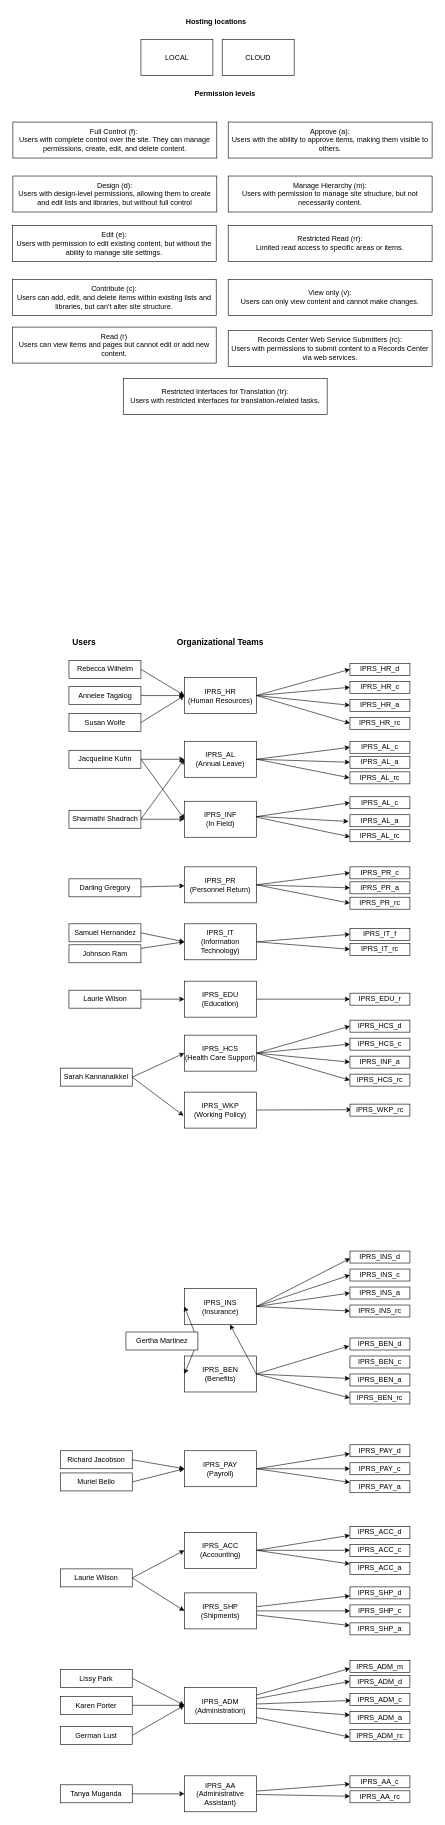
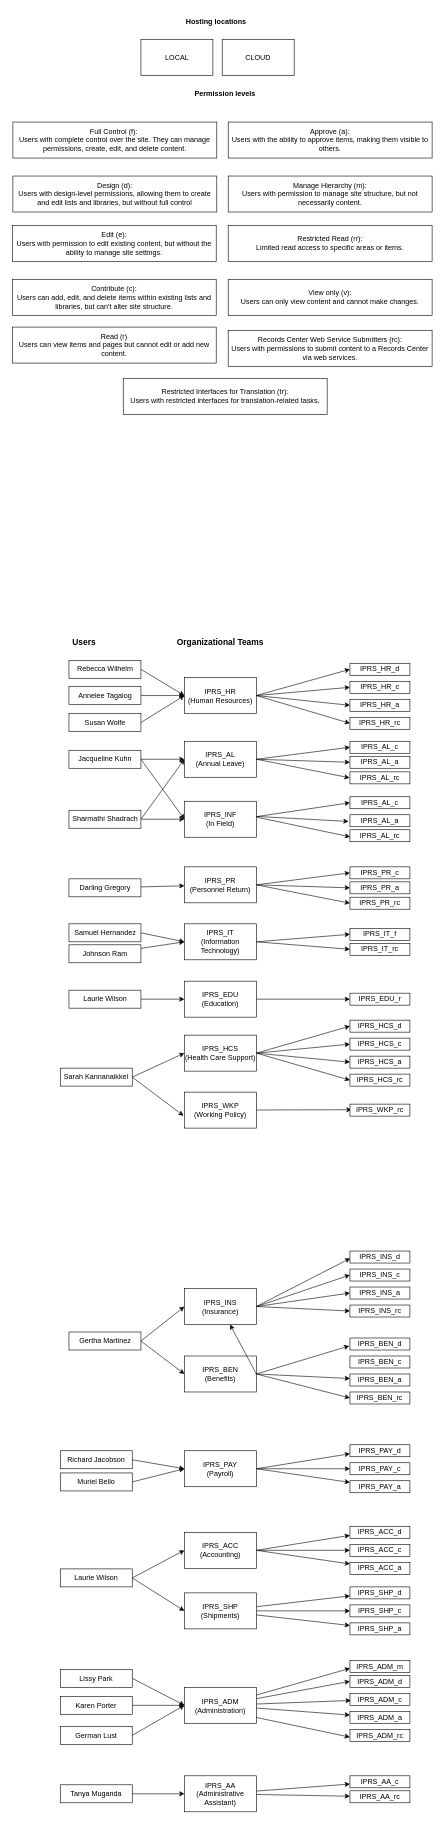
node "IPRS_INF_a": label "IPRS_INF_a" -> "IPRS_HCS_a"
node "Gertha Martinez": moved (162, 1341) -> (105, 1341)
